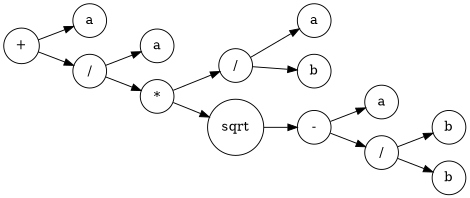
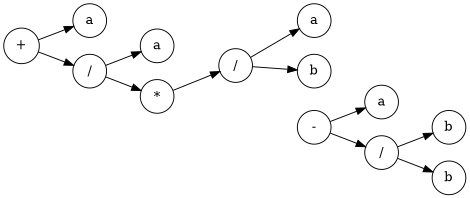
node "sqrt": removed
